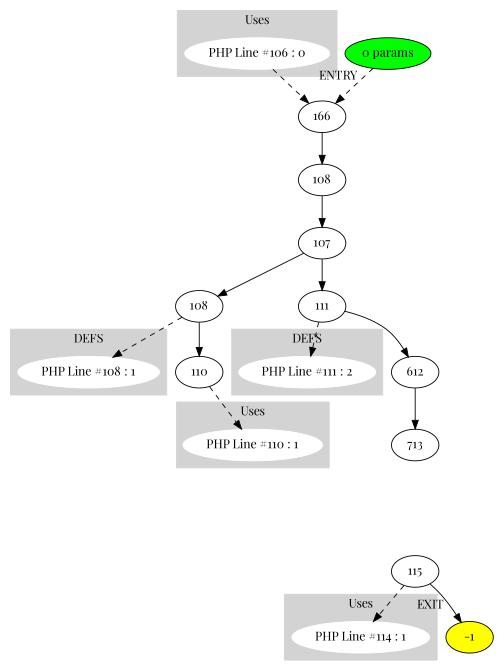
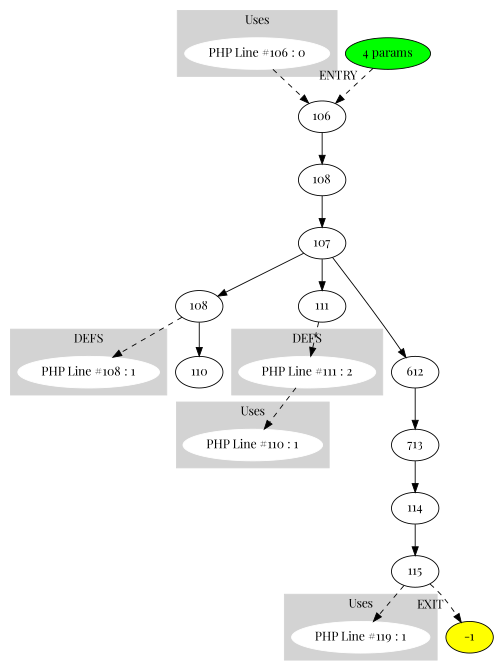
node "0 params": label "0 params" -> "4 params"
node "166": label "166" -> "106"
edge "111" -> "612": now "107" -> "612"
edge "110" -> "PHP Line #110 : 1": now "PHP Line #111 : 2" -> "PHP Line #110 : 1"
node "114": added
edge "115" -> "-1": style solid -> dashed
node "PHP Line #114 : 1": label "PHP Line #114 : 1" -> "PHP Line #119 : 1"
